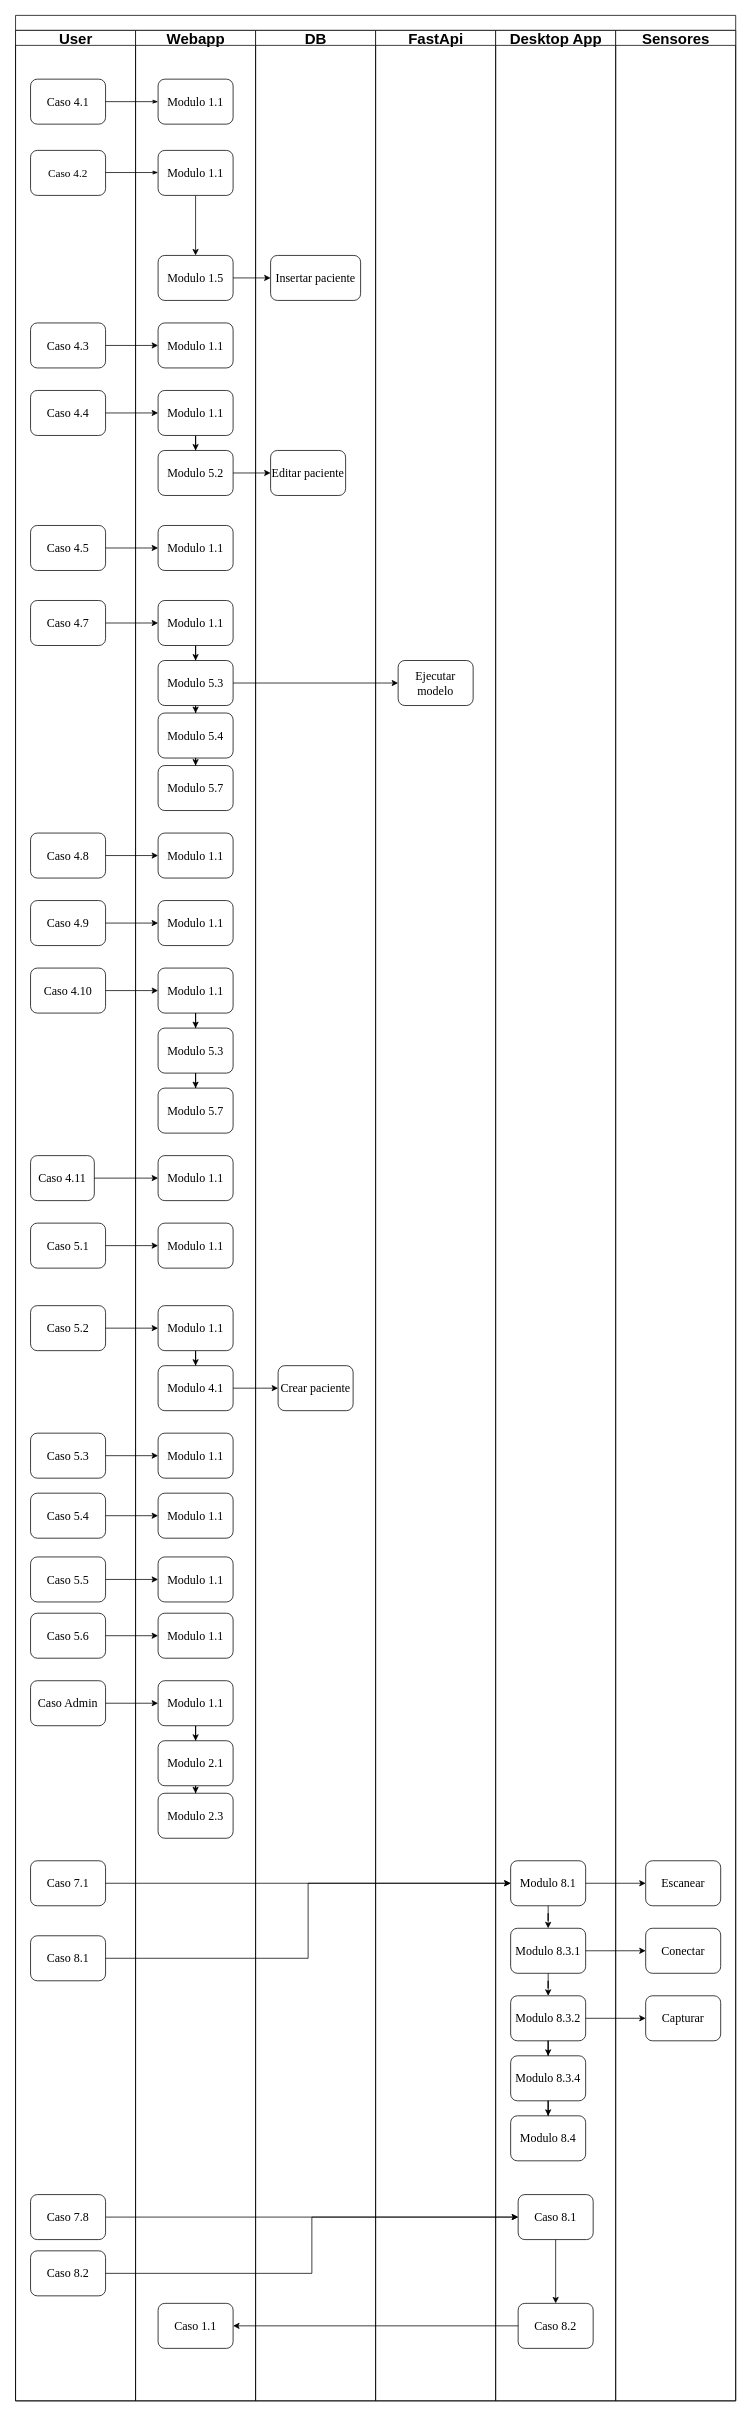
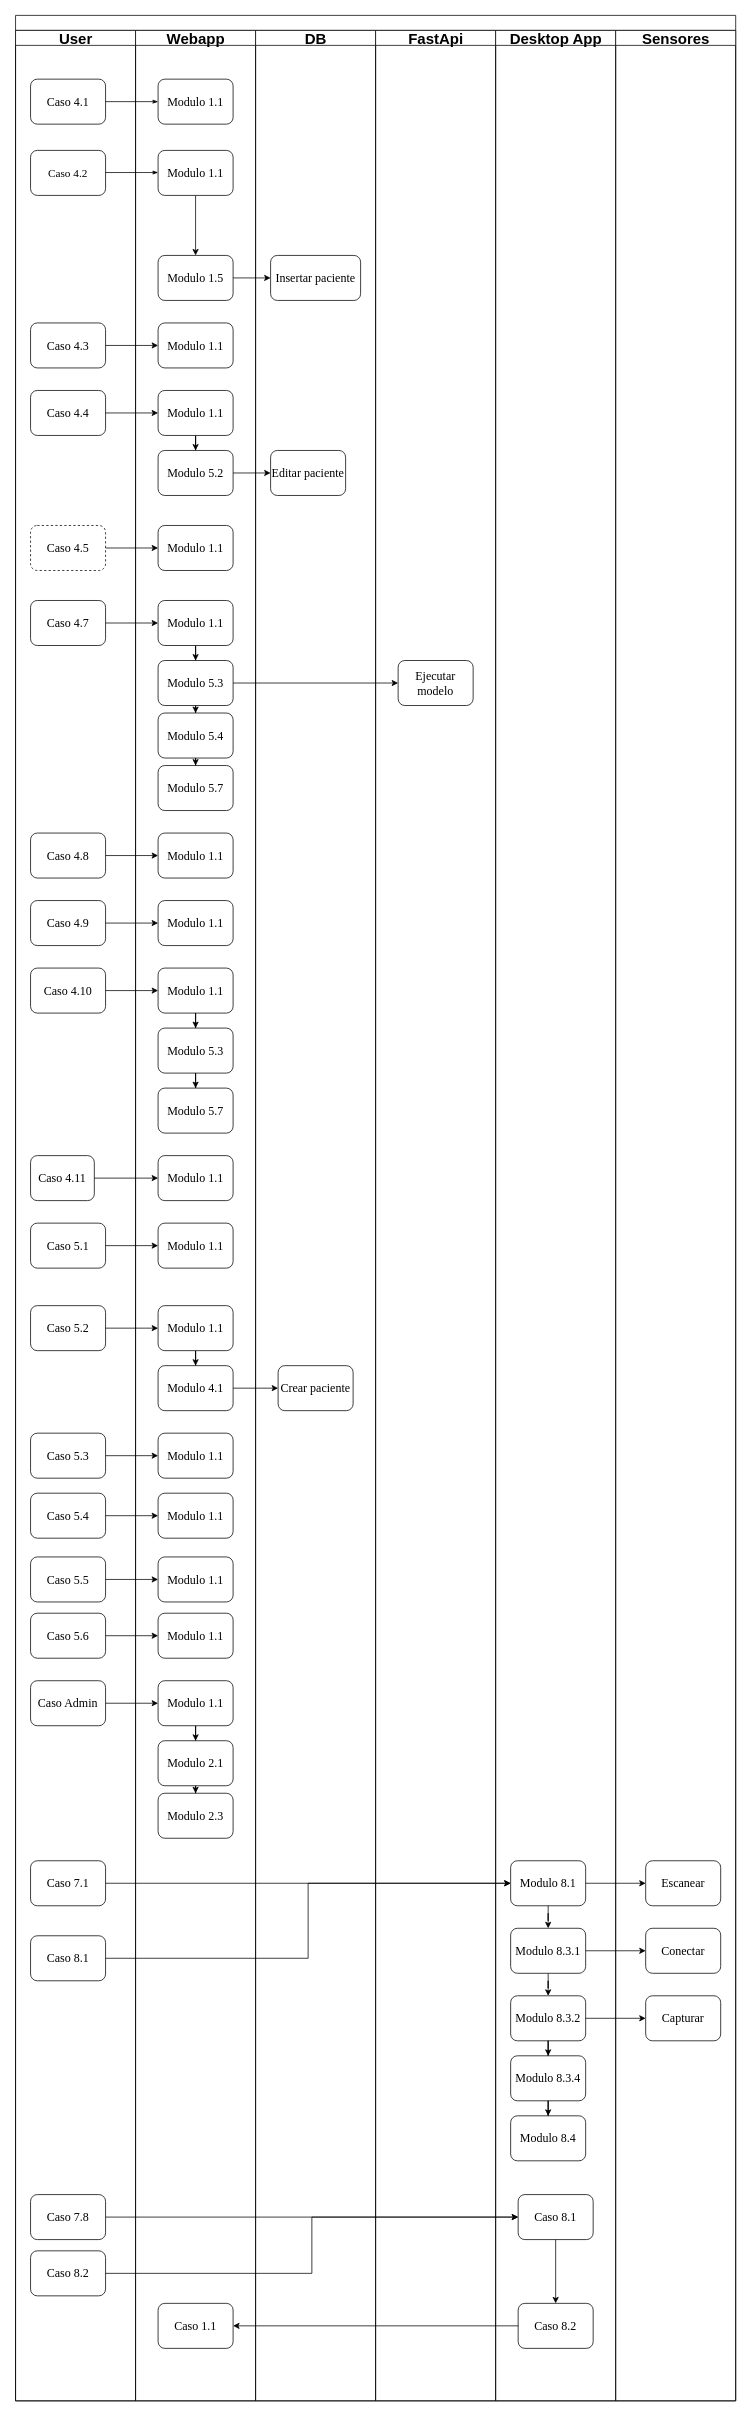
node "Caso 4.5": style solid -> dashed
